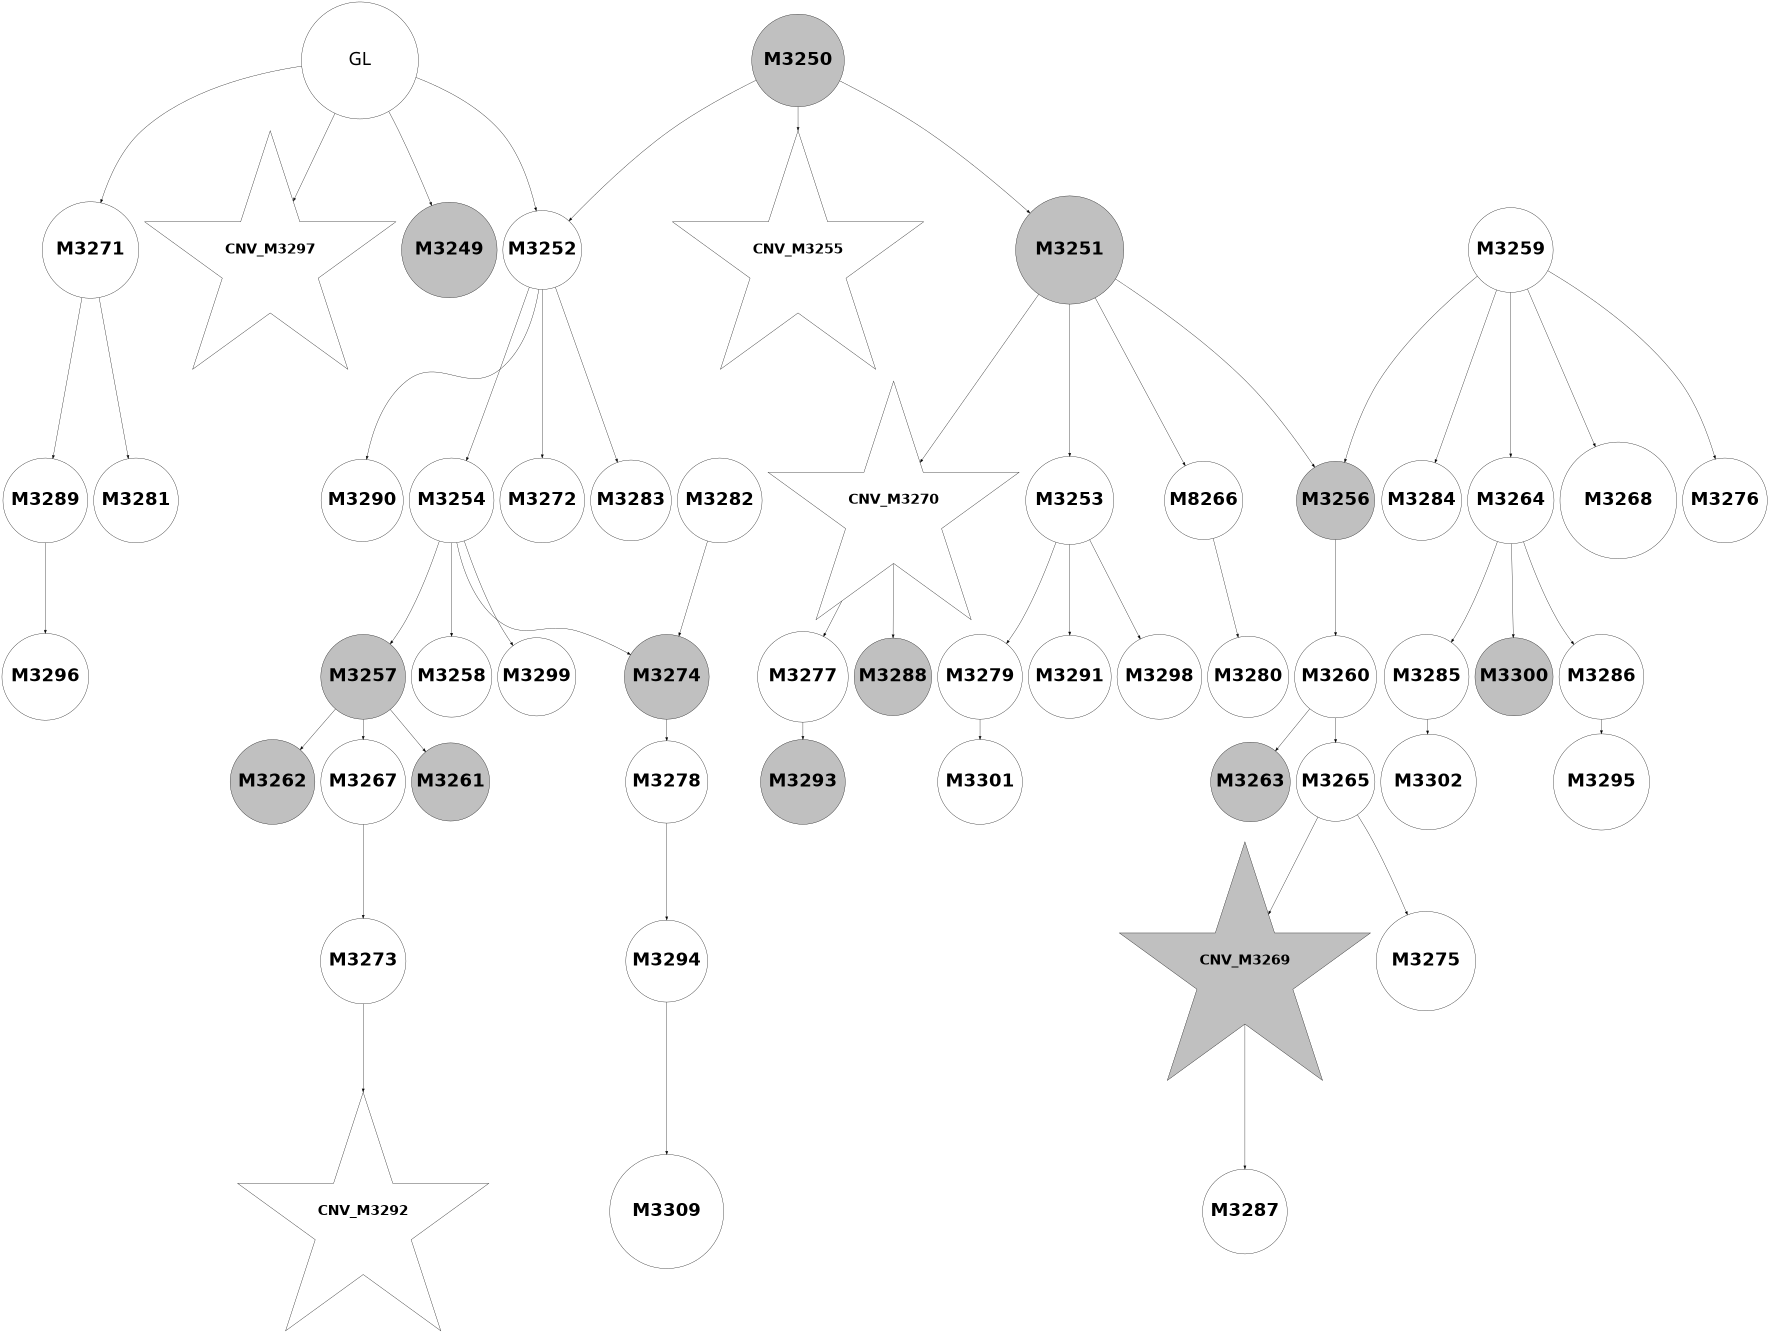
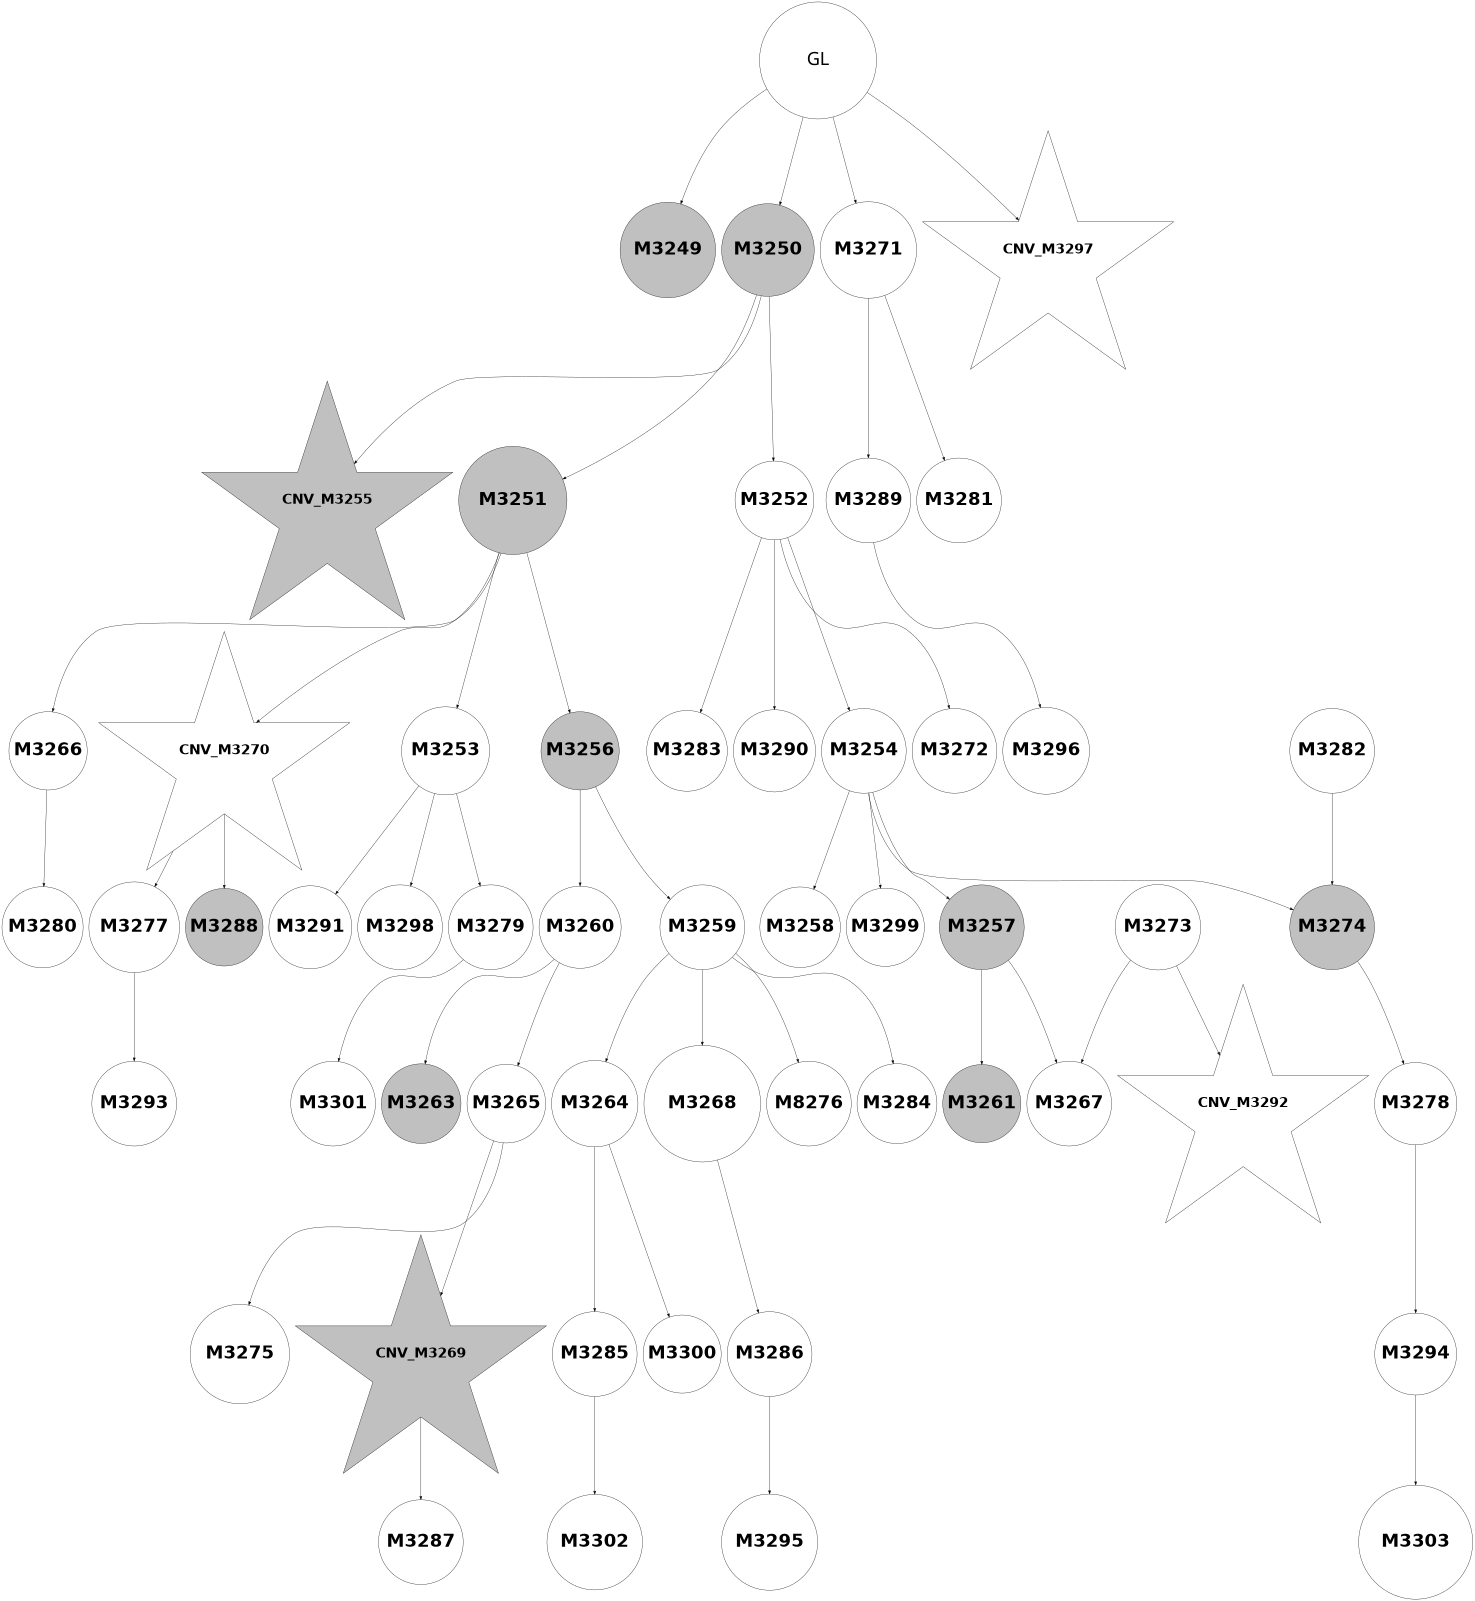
edge "GL" -> "M3252": now "GL" -> "M3250"
node "CNV_M3255": fillcolor white -> grey
edge "M3259" -> "M3256": reversed
node "M8266": label "M8266" -> "M3266"
node "M3276": label "M3276" -> "M8276"
edge "M3264" -> "M3286": now "M3268" -> "M3286"
node "M3300": fillcolor grey -> white
node "M3262": removed
node "M3293": fillcolor grey -> white
edge "M3267" -> "M3273": reversed
node "M3309": label "M3309" -> "M3303"
